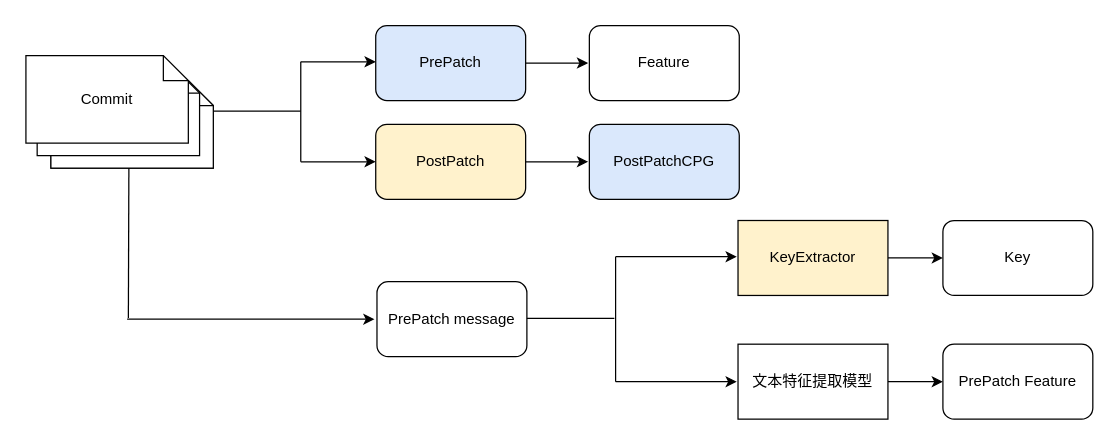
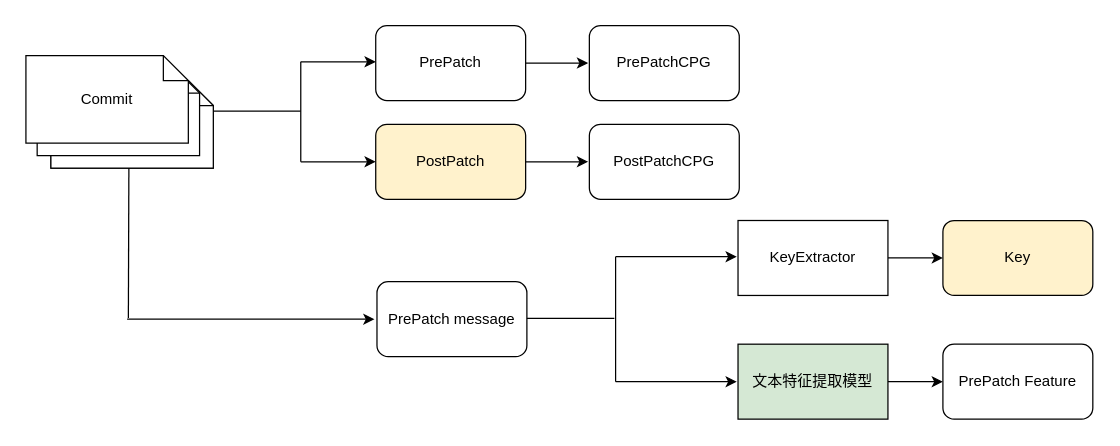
node "PrePatch": fillcolor #dae8fc -> #ffffff
node "Feature": label "Feature" -> "PrePatchCPG"
node "PostPatchCPG": fillcolor #dae8fc -> #ffffff
node "KeyExtractor": fillcolor #fff2cc -> #ffffff
node "Key": fillcolor #ffffff -> #fff2cc
node "文本特征提取模型": fillcolor #ffffff -> #d5e8d4
